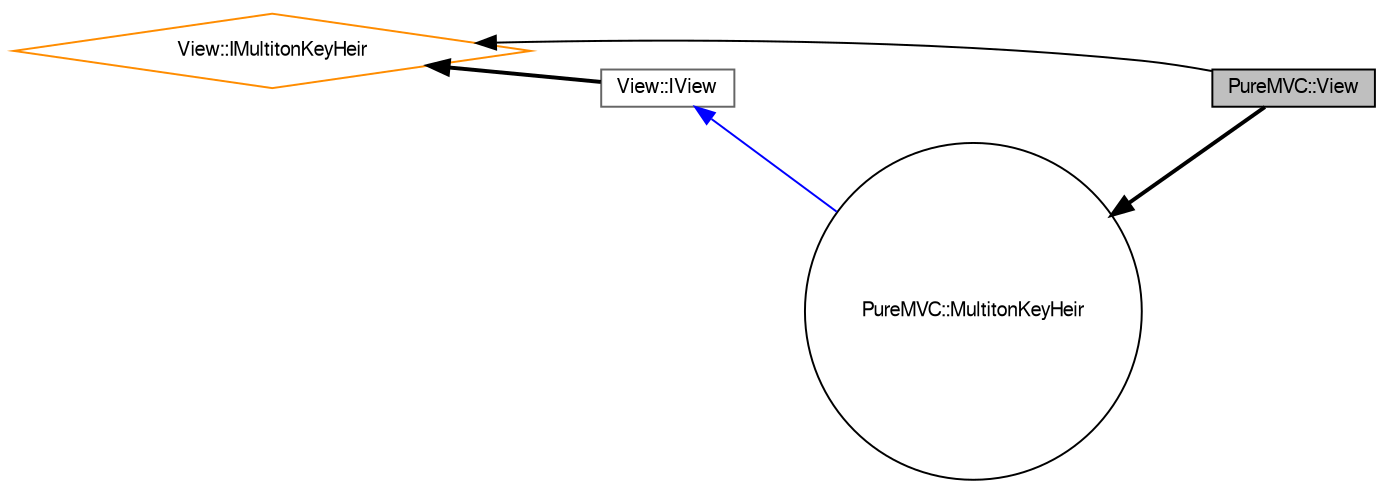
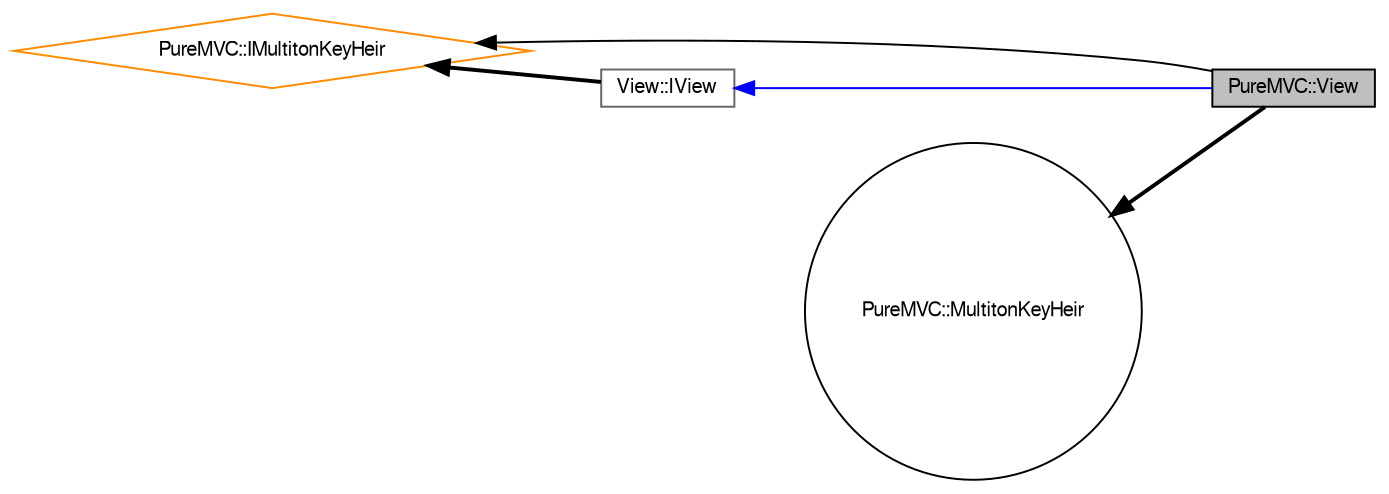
node "View::IMultitonKeyHeir": label "View::IMultitonKeyHeir" -> "PureMVC::IMultitonKeyHeir"
edge "PureMVC::MultitonKeyHeir" -> "View::IView": now "PureMVC::View" -> "View::IView"
